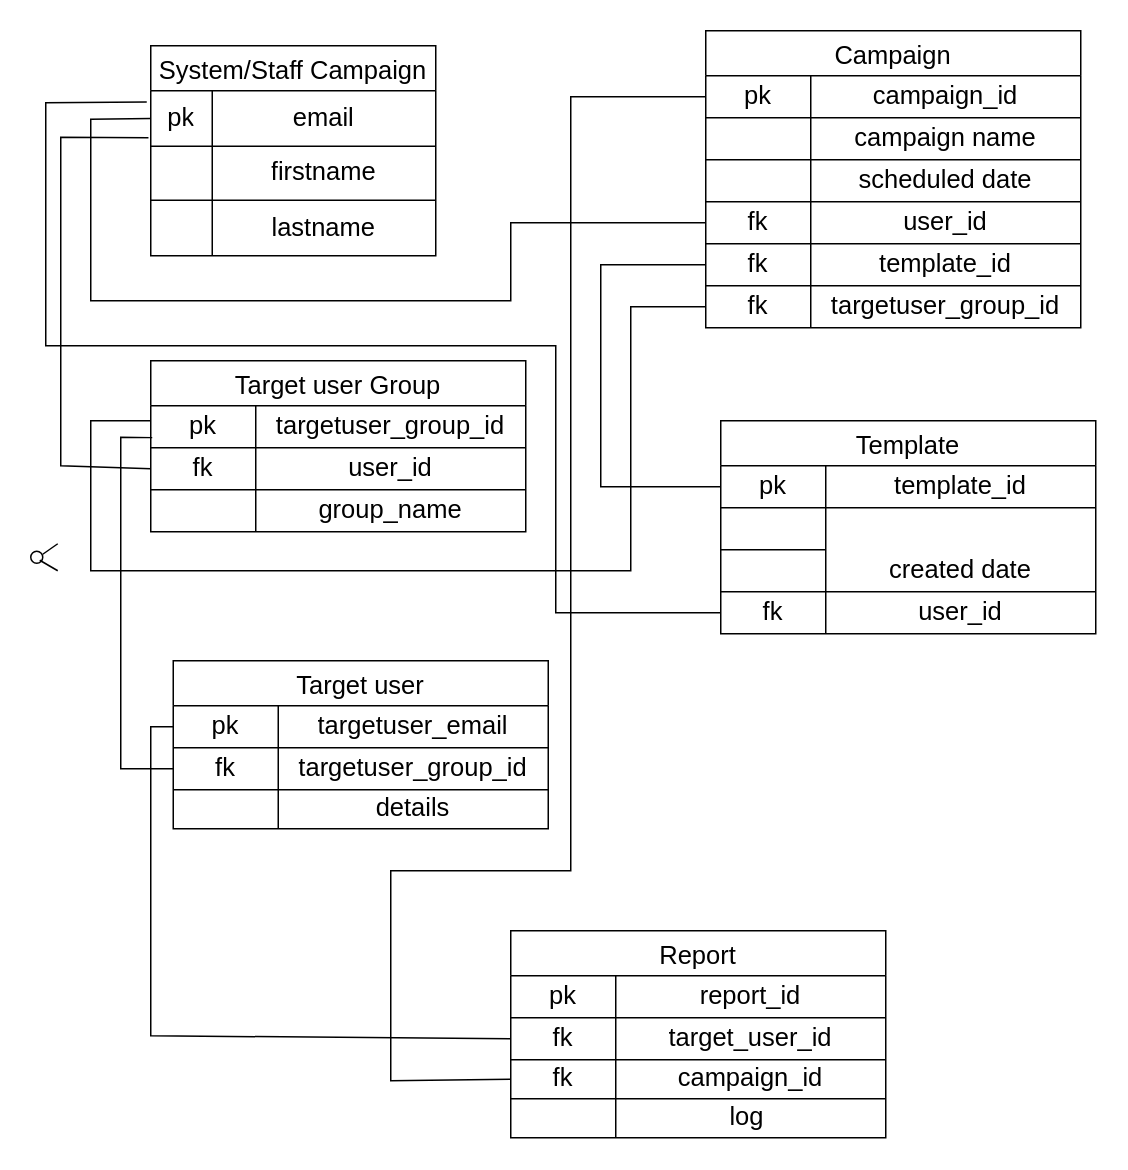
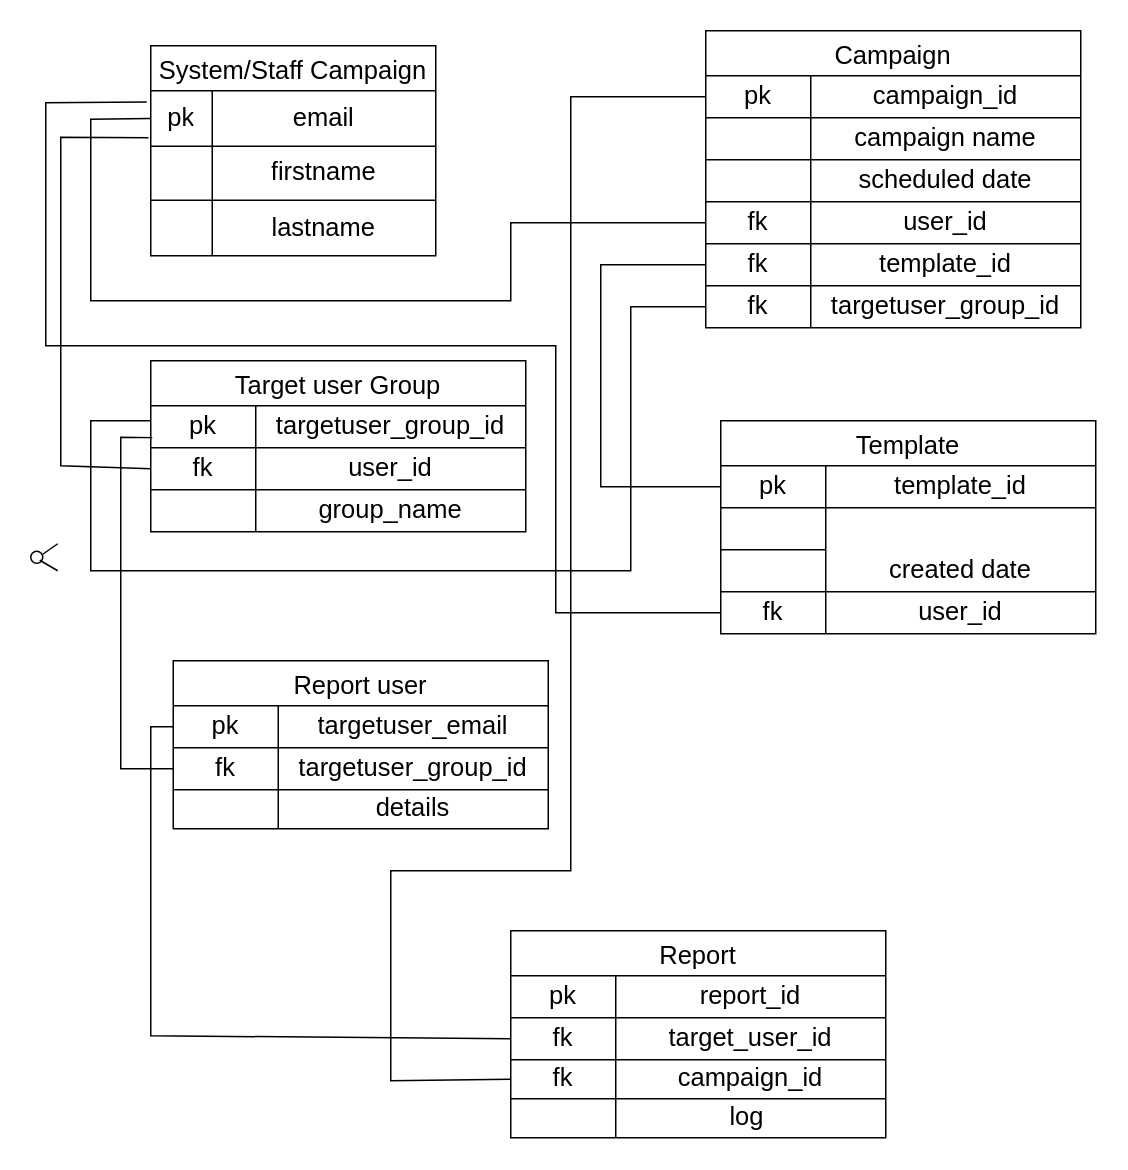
node "Target user": label "Target user" -> "Report user"
